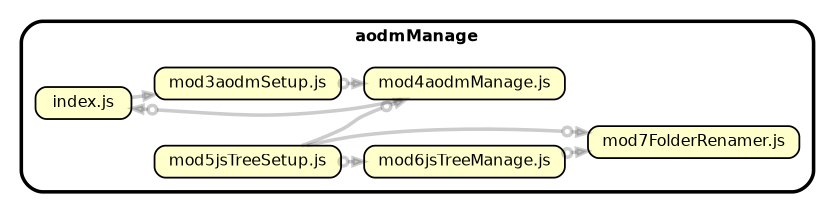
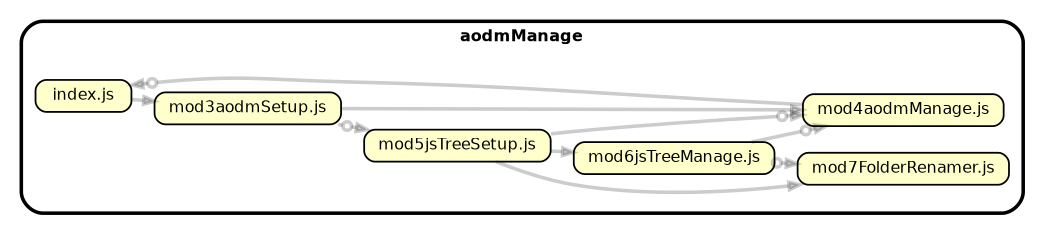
edge "mod3aodmSetup.js" -> "mod4aodmManage.js": arrowhead normalnoneodot -> normal
edge "mod3aodmSetup.js" -> "mod5jsTreeSetup.js": added
edge "mod5jsTreeSetup.js" -> "mod7FolderRenamer.js": arrowhead normalnoneodot -> normal
edge "mod6jsTreeManage.js" -> "mod4aodmManage.js": added
edge "mod5jsTreeSetup.js" -> "mod6jsTreeManage.js": arrowhead normalnoneodot -> normal
